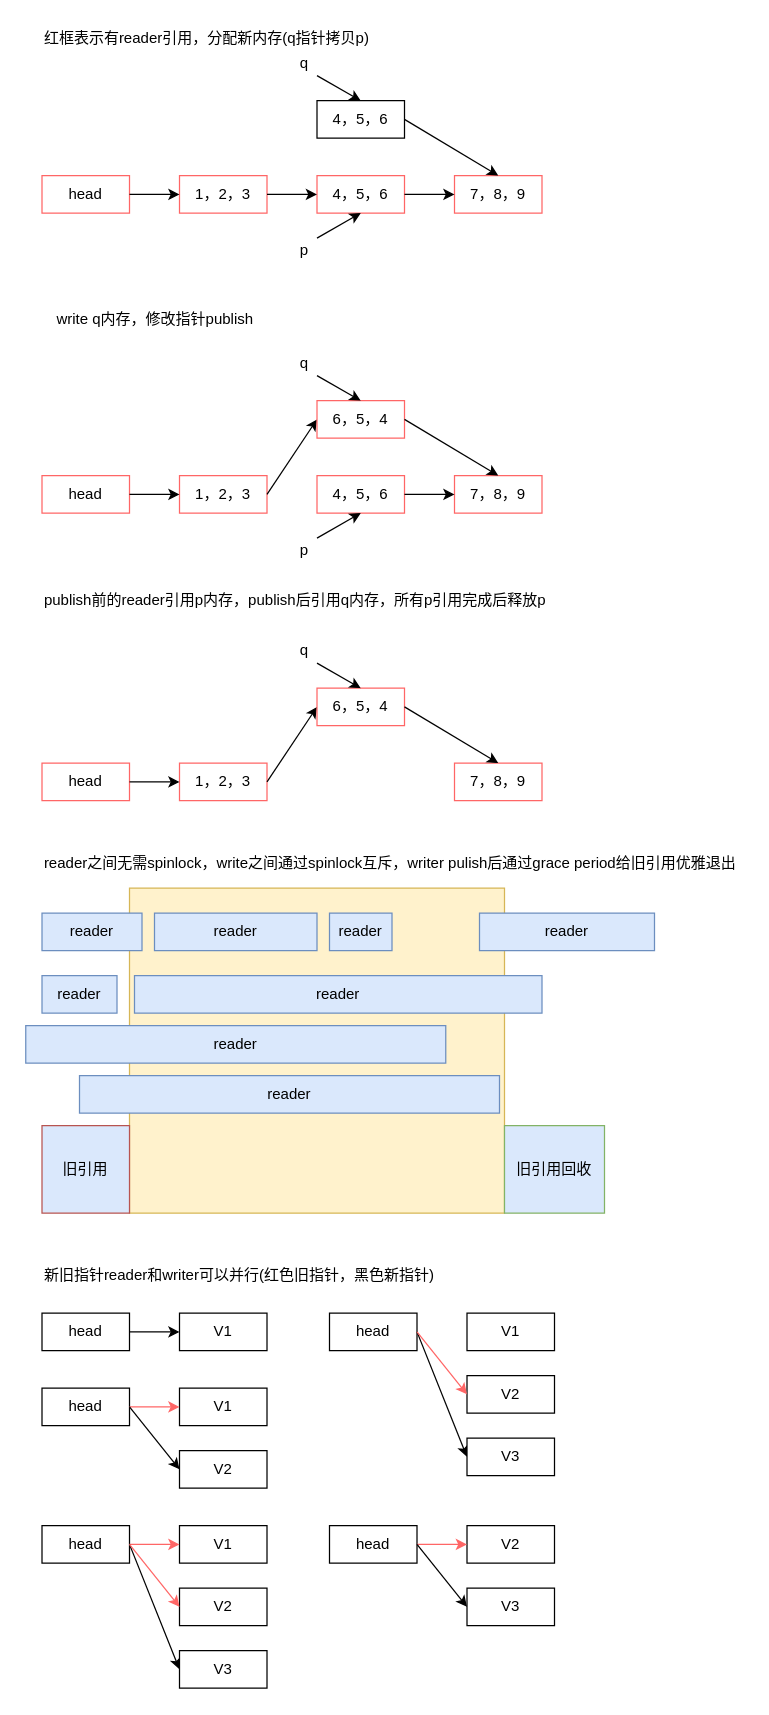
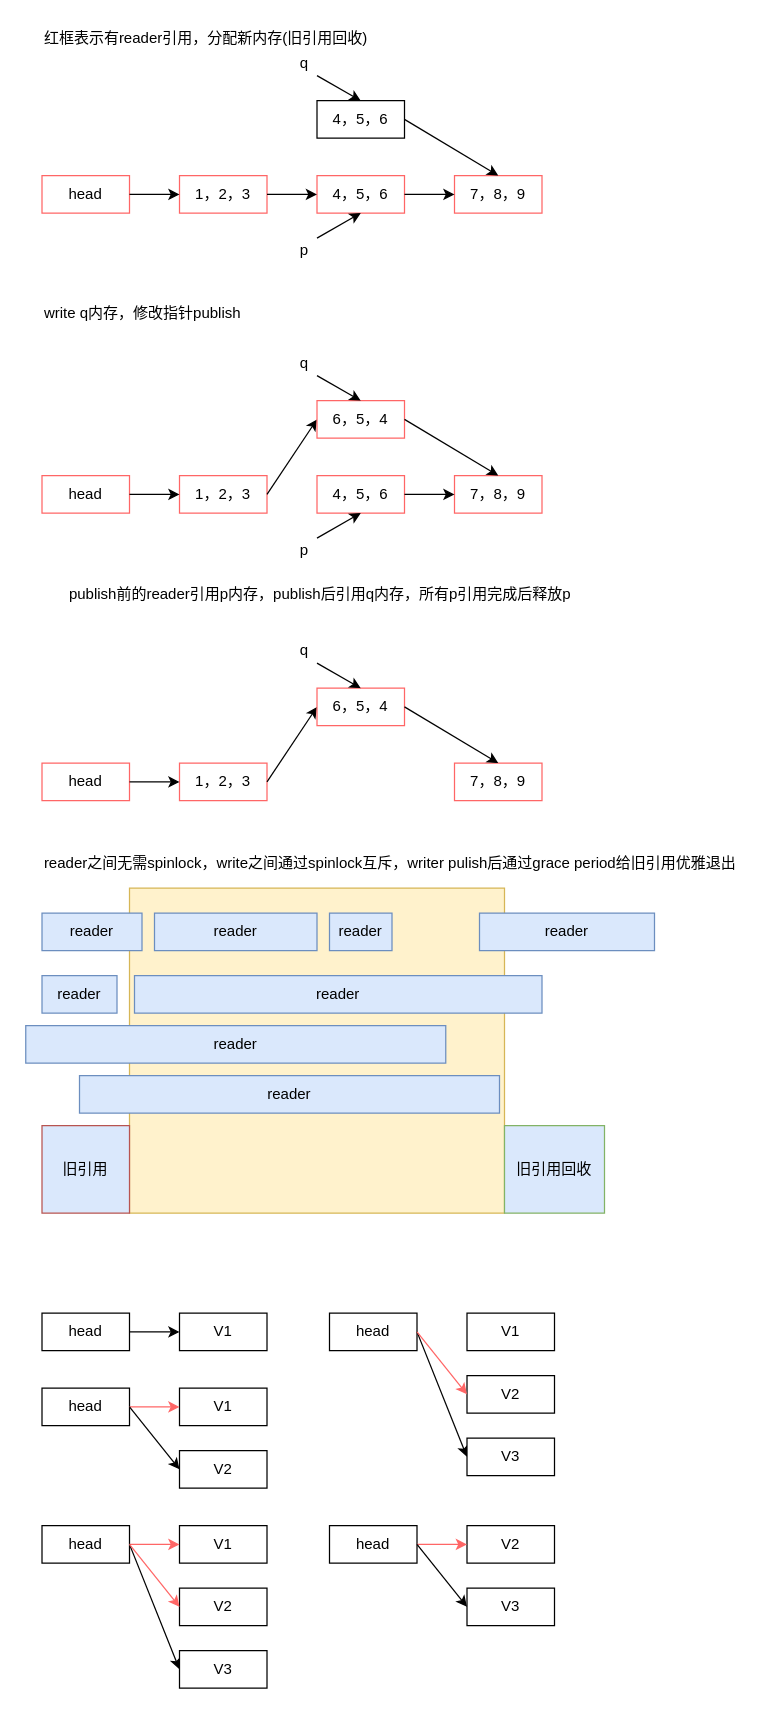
node "红框表示有reader引用，分配新内存(q指针拷贝p)": label "红框表示有reader引用，分配新内存(q指针拷贝p)" -> "红框表示有reader引用，分配新内存(旧引用回收)"
node "write q内存，修改指针publish": moved (304, 319) -> (292, 313)
node "publish前的reader引用p内存，publish后引用q内存，所有p引用完成后释放p": moved (298, 601) -> (323, 594)
node "新旧指针reader和writer可以并行(红色旧指针，黑色新指针)": removed
